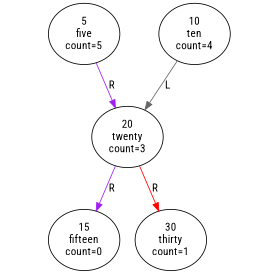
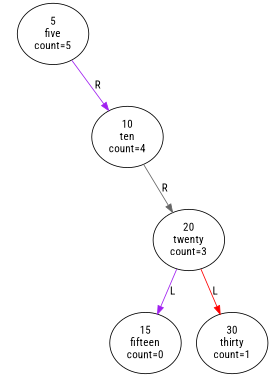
edge "5 five count=5" -> "20 twenty count=3": now "5 five count=5" -> "10 ten count=4"
edge "10 ten count=4" -> "20 twenty count=3": label "L" -> "R"
edge "20 twenty count=3" -> "15 fifteen count=0": label "R" -> "L"
edge "20 twenty count=3" -> "30 thirty count=1": label "R" -> "L"
